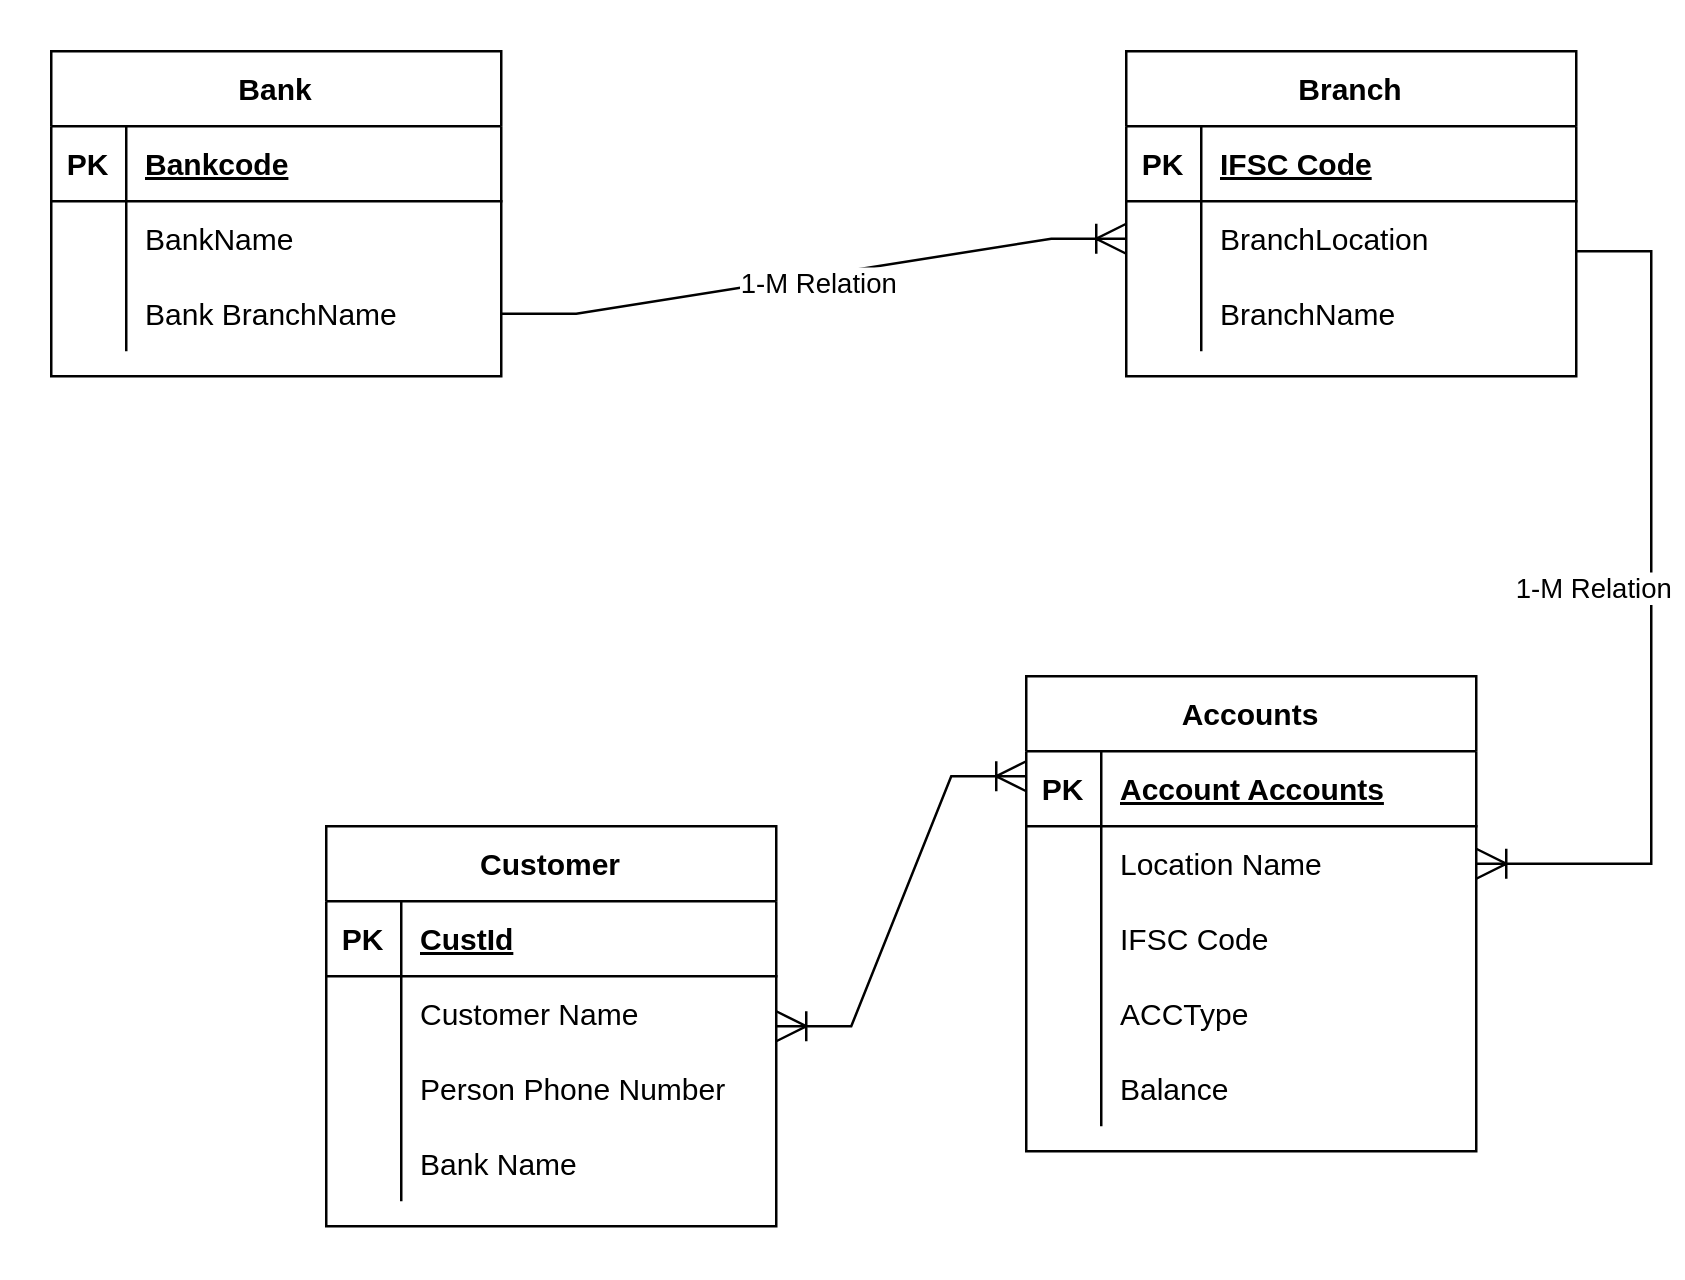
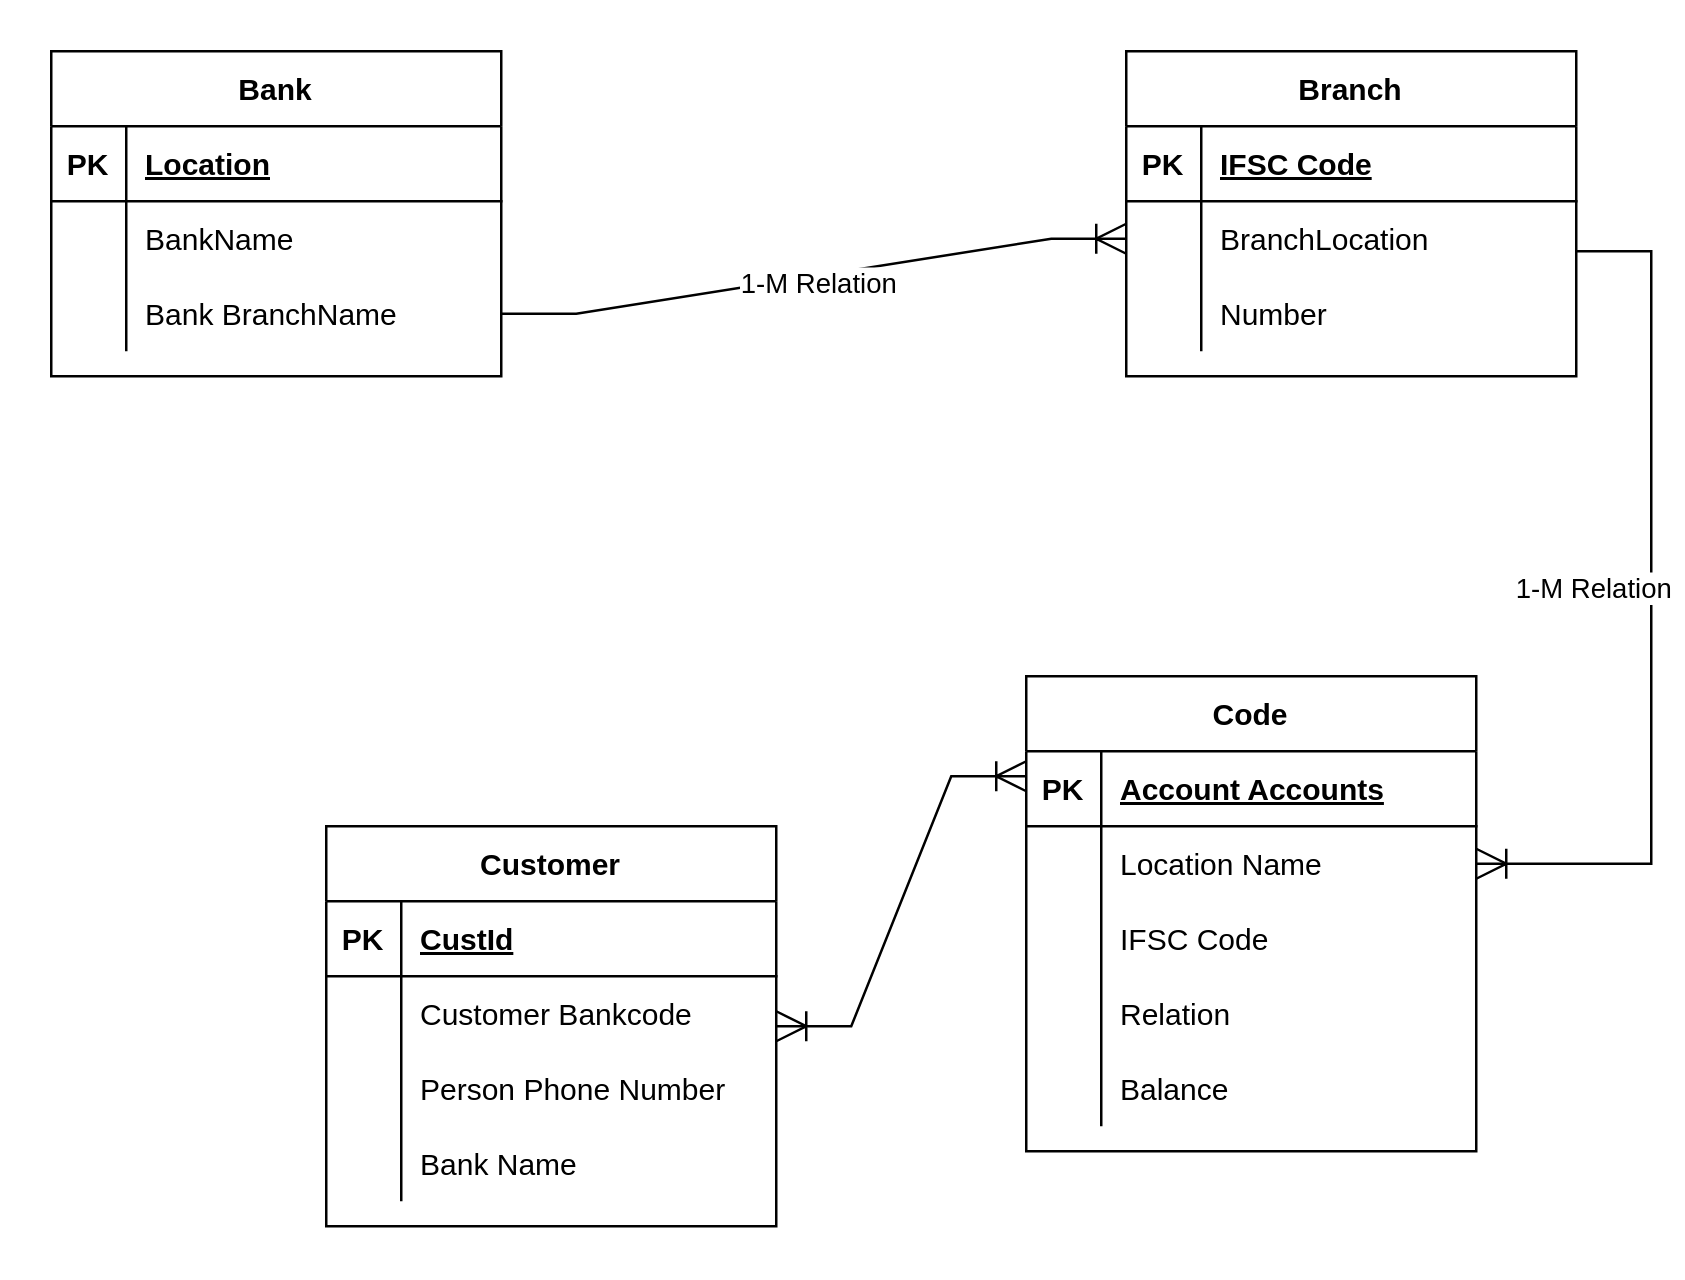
node "Bankcode": label "Bankcode" -> "Location"
node "BranchName": label "BranchName" -> "Number"
node "Accounts": label "Accounts" -> "Code"
node "Customer Name": label "Customer Name" -> "Customer Bankcode"
node "ACCType": label "ACCType" -> "Relation"
